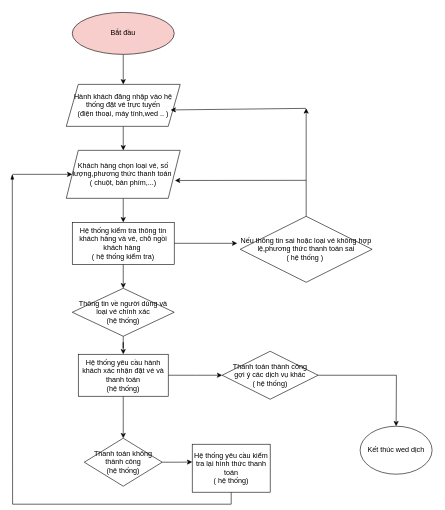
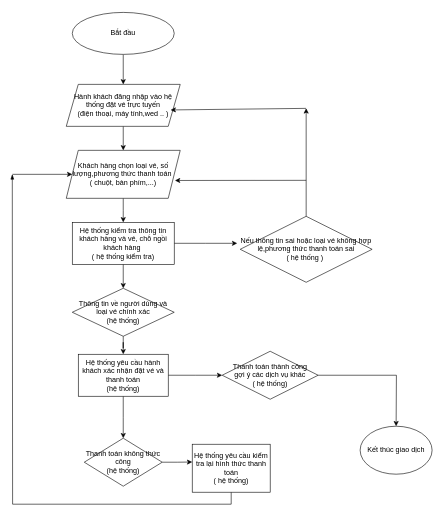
node "Bắt đầu": fillcolor #f8cecc -> #ffffff
node "Kết thúc wed dịch": label "Kết thúc wed dịch" -> "Kết thúc giao dịch"
node "Thanh toán không thành công (hệ thống)": label "Thanh toán không thành công (hệ thống)" -> "Thanh toán không thức công (hệ thống)"
